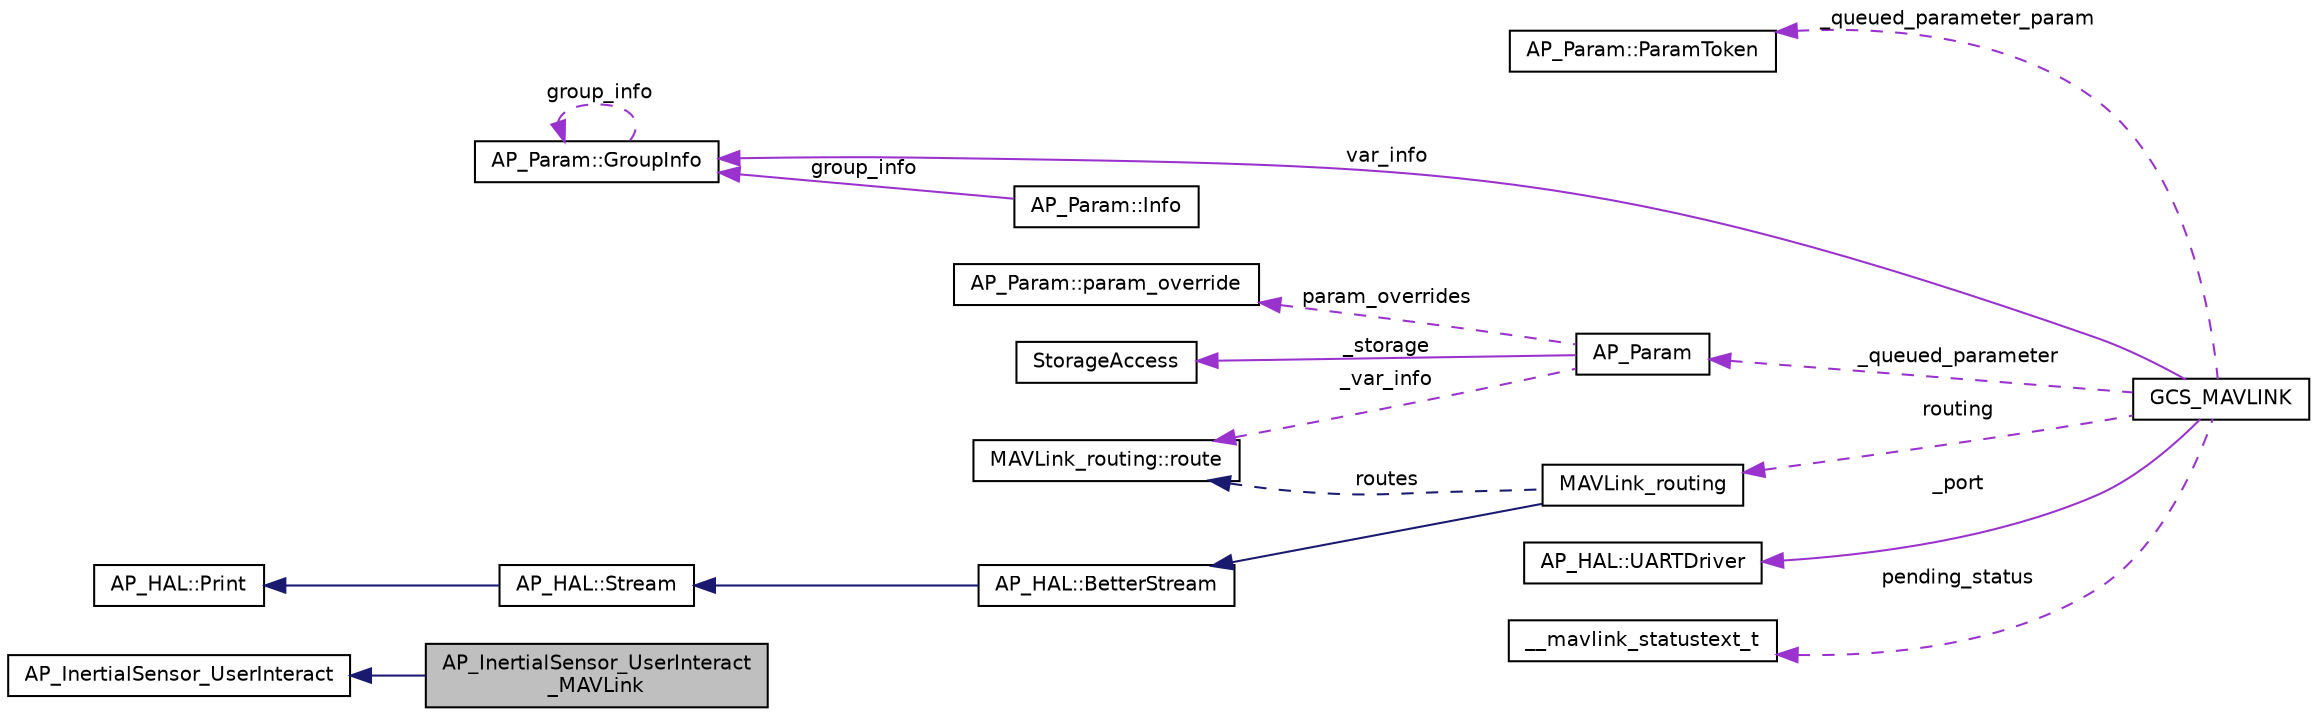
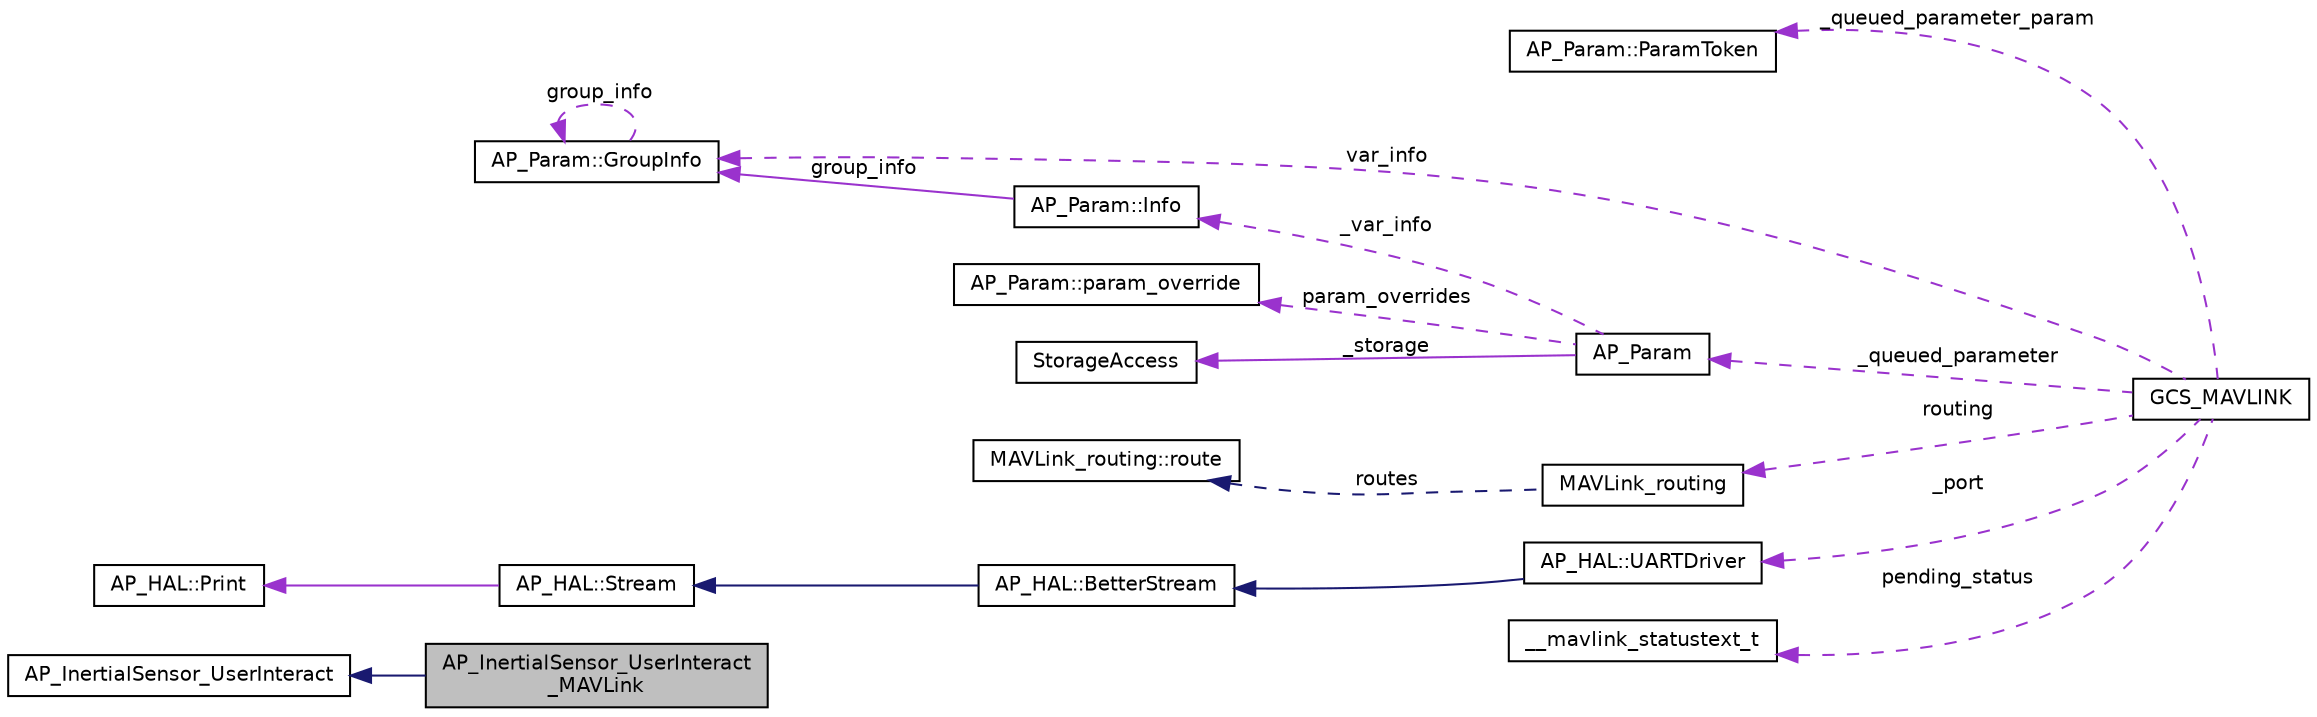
edge "GCS_MAVLINK" -> "AP_Param::GroupInfo": style solid -> dashed
edge "AP_Param" -> "MAVLink_routing::route": now "AP_Param" -> "AP_Param::Info"
edge "GCS_MAVLINK" -> "AP_HAL::UARTDriver": style solid -> dashed
edge "MAVLink_routing" -> "AP_HAL::BetterStream": now "AP_HAL::UARTDriver" -> "AP_HAL::BetterStream"
edge "AP_HAL::Stream" -> "AP_HAL::Print": color midnightblue -> darkorchid3
